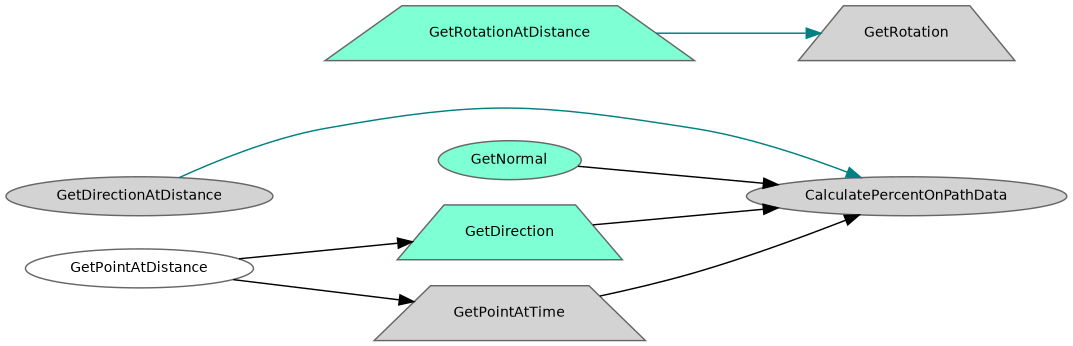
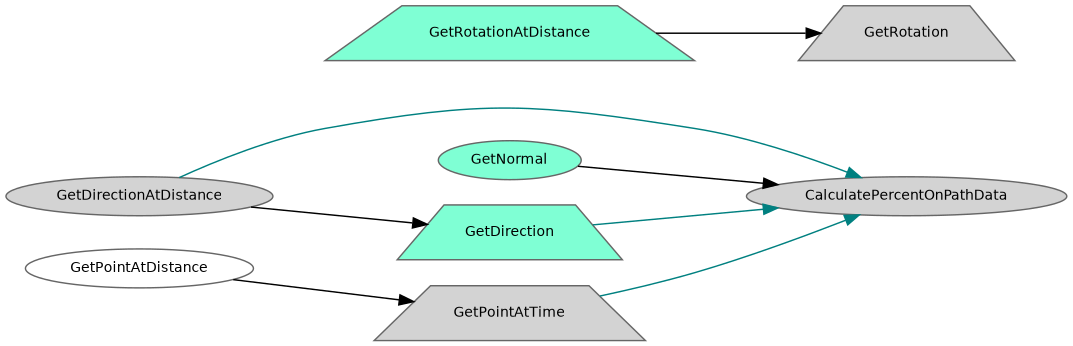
edge "GetRotationAtDistance" -> "GetRotation": color teal -> black
edge "GetDirection" -> "CalculatePercentOnPathData": color black -> teal
edge "GetPointAtDistance" -> "GetDirection": now "GetDirectionAtDistance" -> "GetDirection"
edge "GetPointAtTime" -> "CalculatePercentOnPathData": color black -> teal
